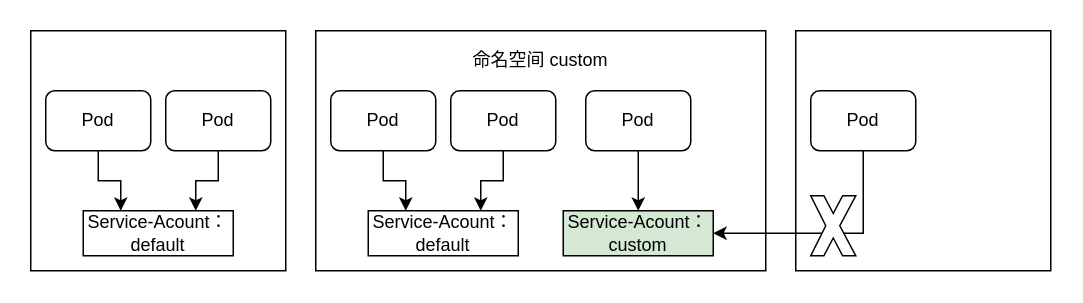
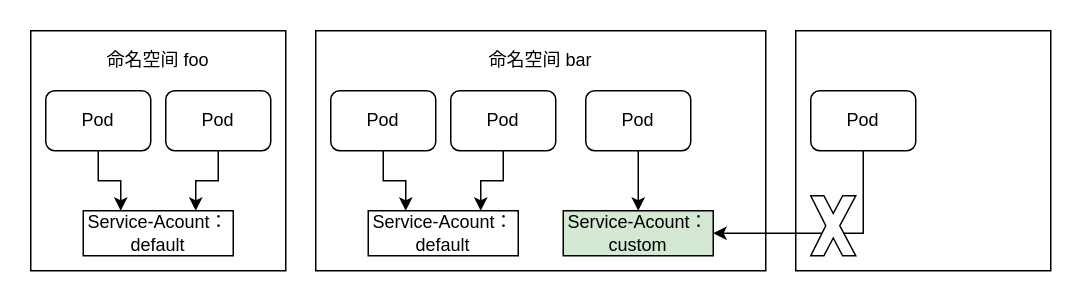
node "命名空间 foo": added
node "命名空间 custom": label "命名空间 custom" -> "命名空间 bar"
